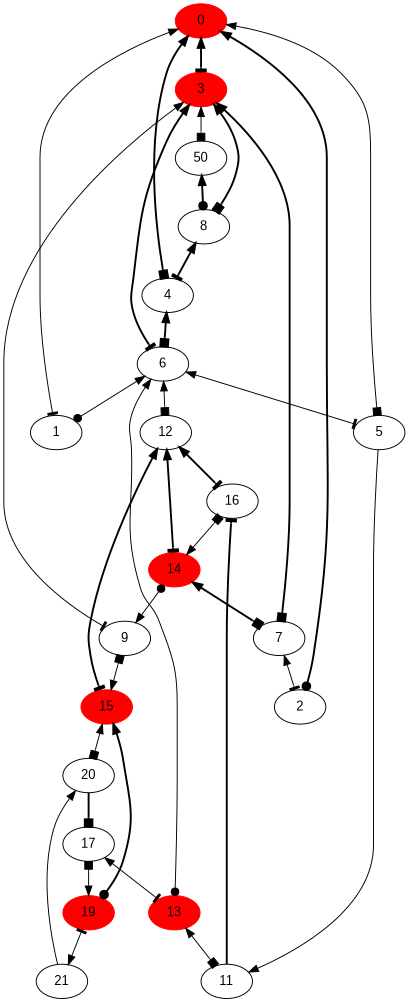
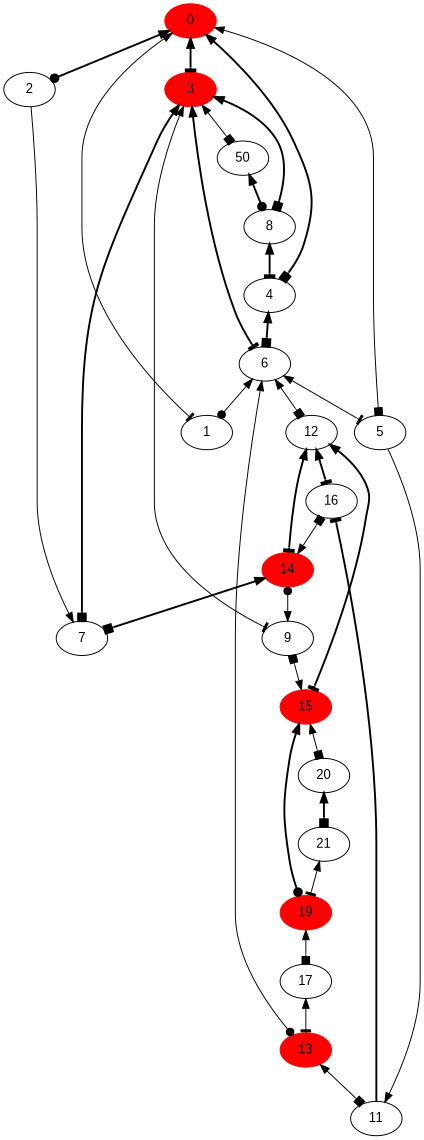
edge "7" -> "2": removed
edge "20" -> "17": now "20" -> "21"
